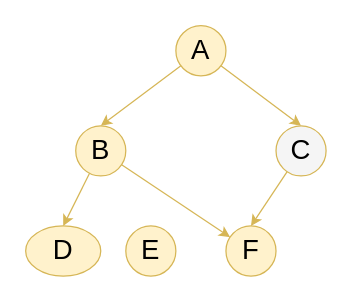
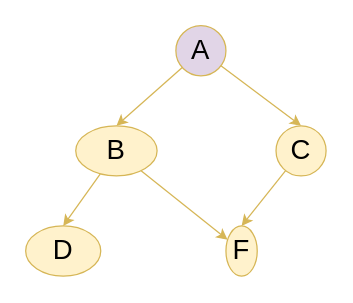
node "A": fillcolor #fff2cc -> #e1d5e7
node "B": size 50x50 -> 81x50
node "C": fillcolor #f5f5f5 -> #fff2cc
node "E": removed
node "F": size 50x50 -> 31x50
